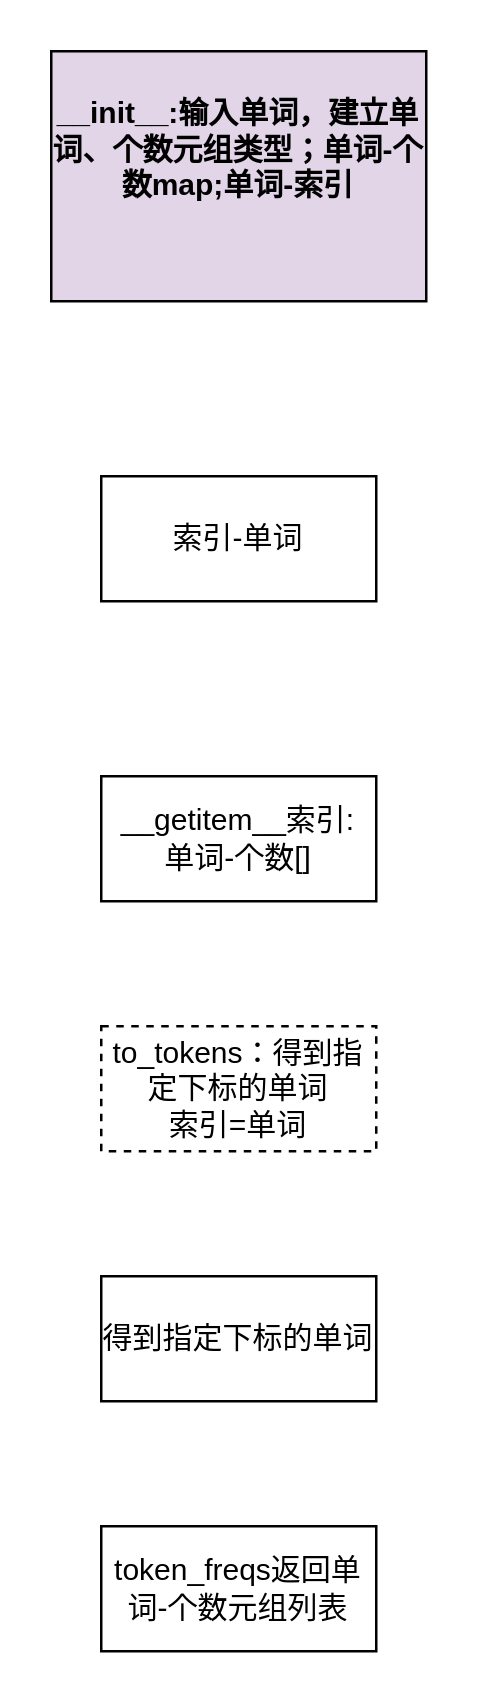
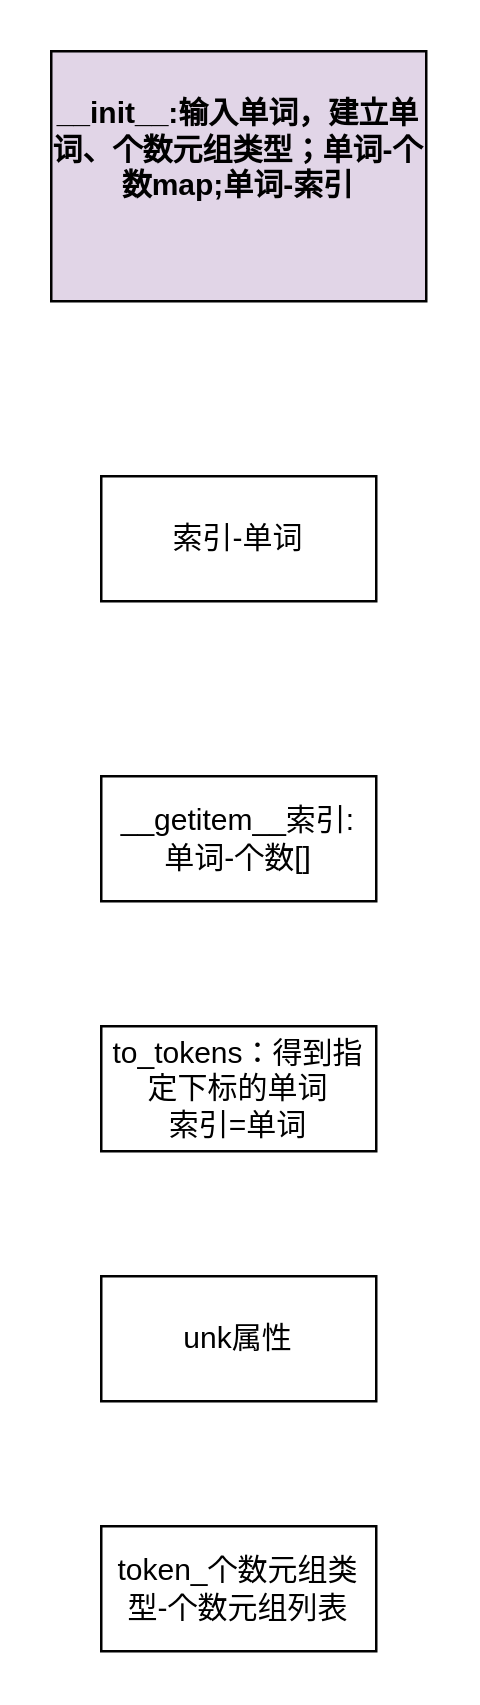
node "to_tokens：得到指定下标的单词 索引=单词": style dashed -> solid
node "得到指定下标的单词": label "得到指定下标的单词" -> "unk属性"
node "token_freqs返回单词-个数元组列表": label "token_freqs返回单词-个数元组列表" -> "token_个数元组类型-个数元组列表"
